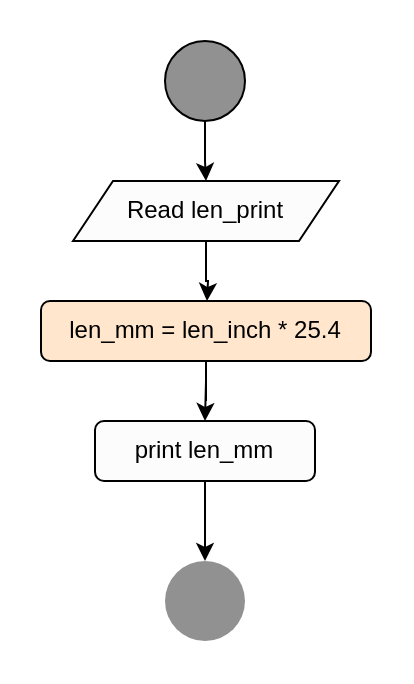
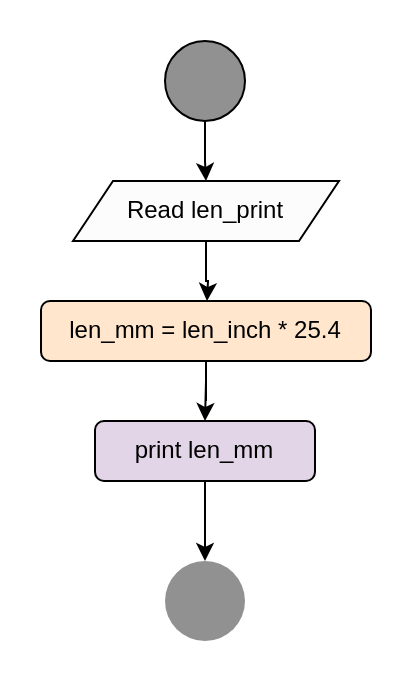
node "print len_mm": fillcolor #fcfcfc -> #e1d5e7
